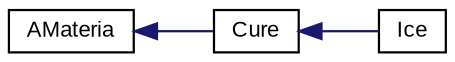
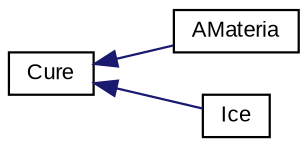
edge "Cure" -> "AMateria": reversed
